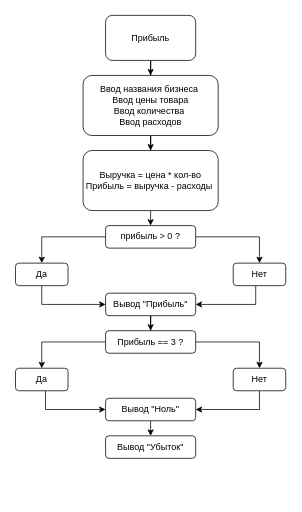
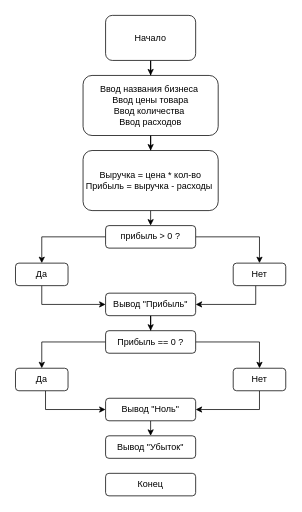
node "Прибыль": label "Прибыль" -> "Начало"
node "Прибыль == 3 ?": label "Прибыль == 3 ?" -> "Прибыль == 0 ?"
node "Конец": added
